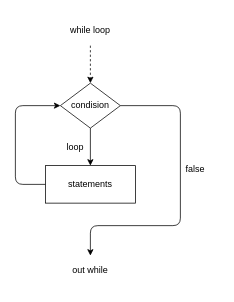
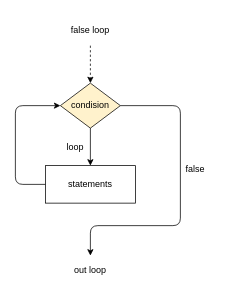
node "while loop": label "while loop" -> "false loop"
node "condision": fillcolor #ffffff -> #fff2cc
node "out while": label "out while" -> "out loop"
